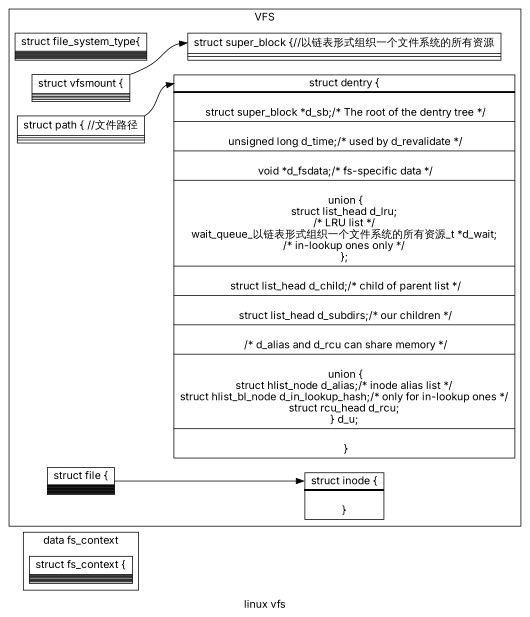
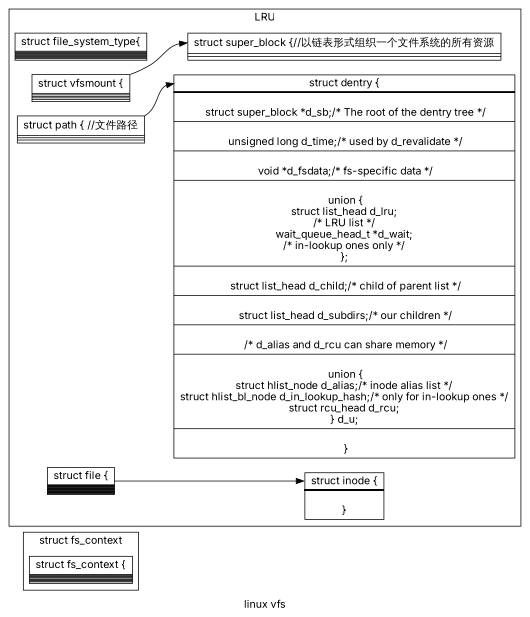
cluster "VFS": label "VFS" -> "LRU"
node "struct dentry {": text "wait_queue_以链表形式组织一个文件系统的所有资源_t *d_wait;" -> "wait_queue_head_t *d_wait;"
cluster "data fs_context": label "data fs_context" -> "struct fs_context"
